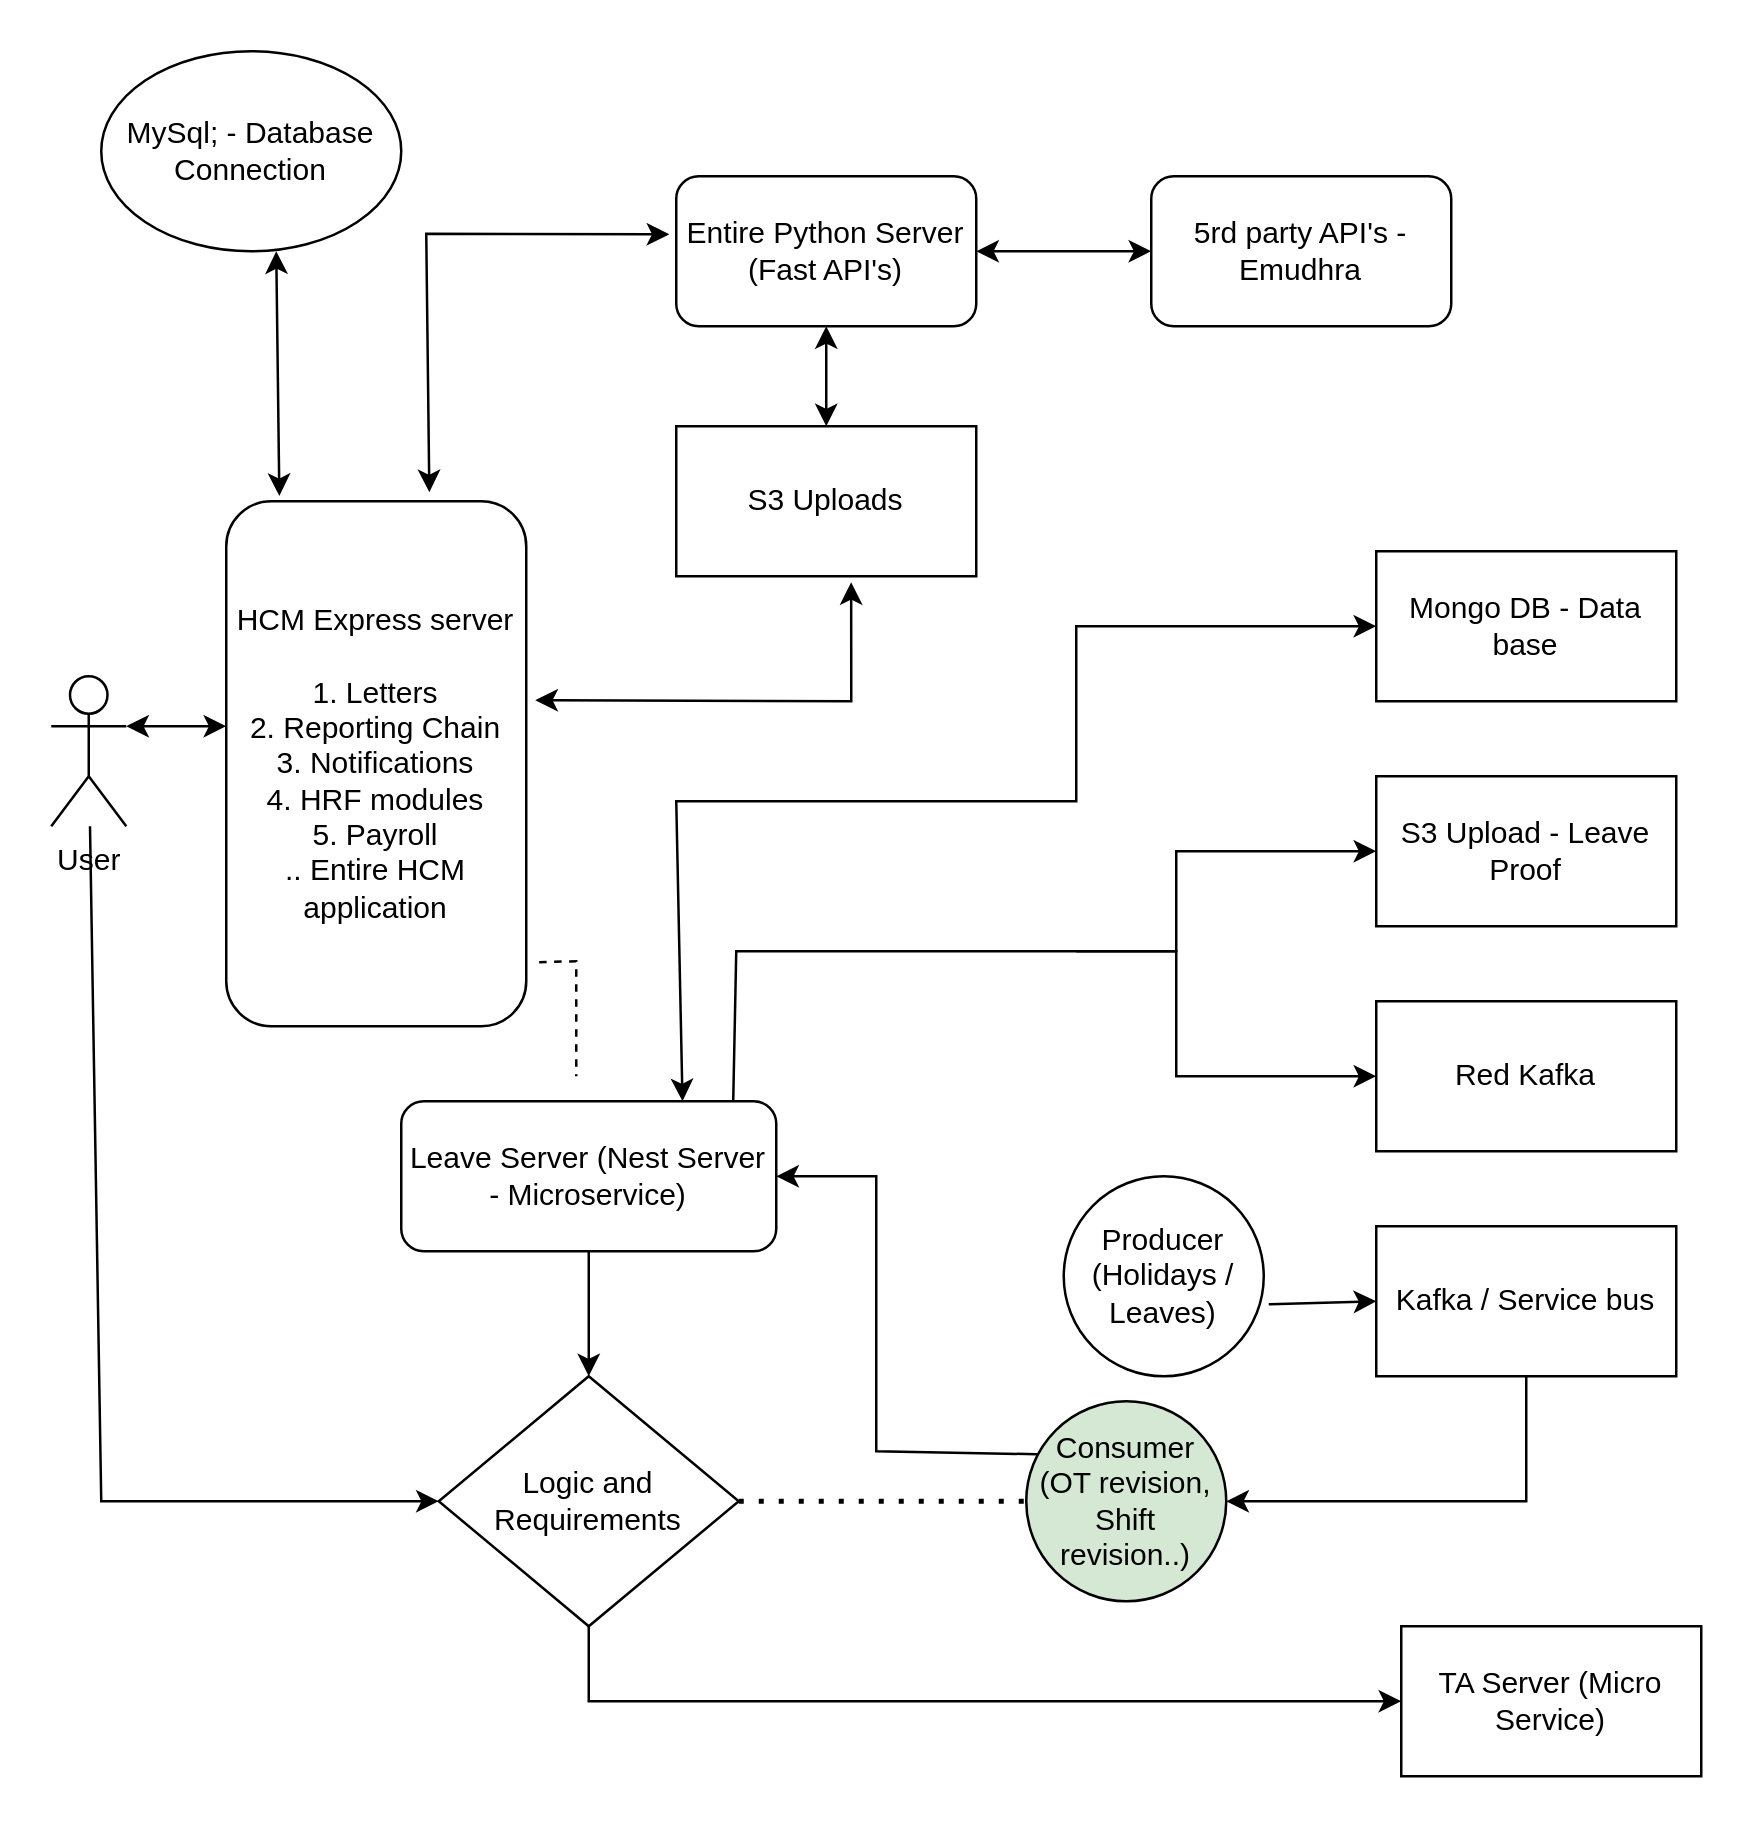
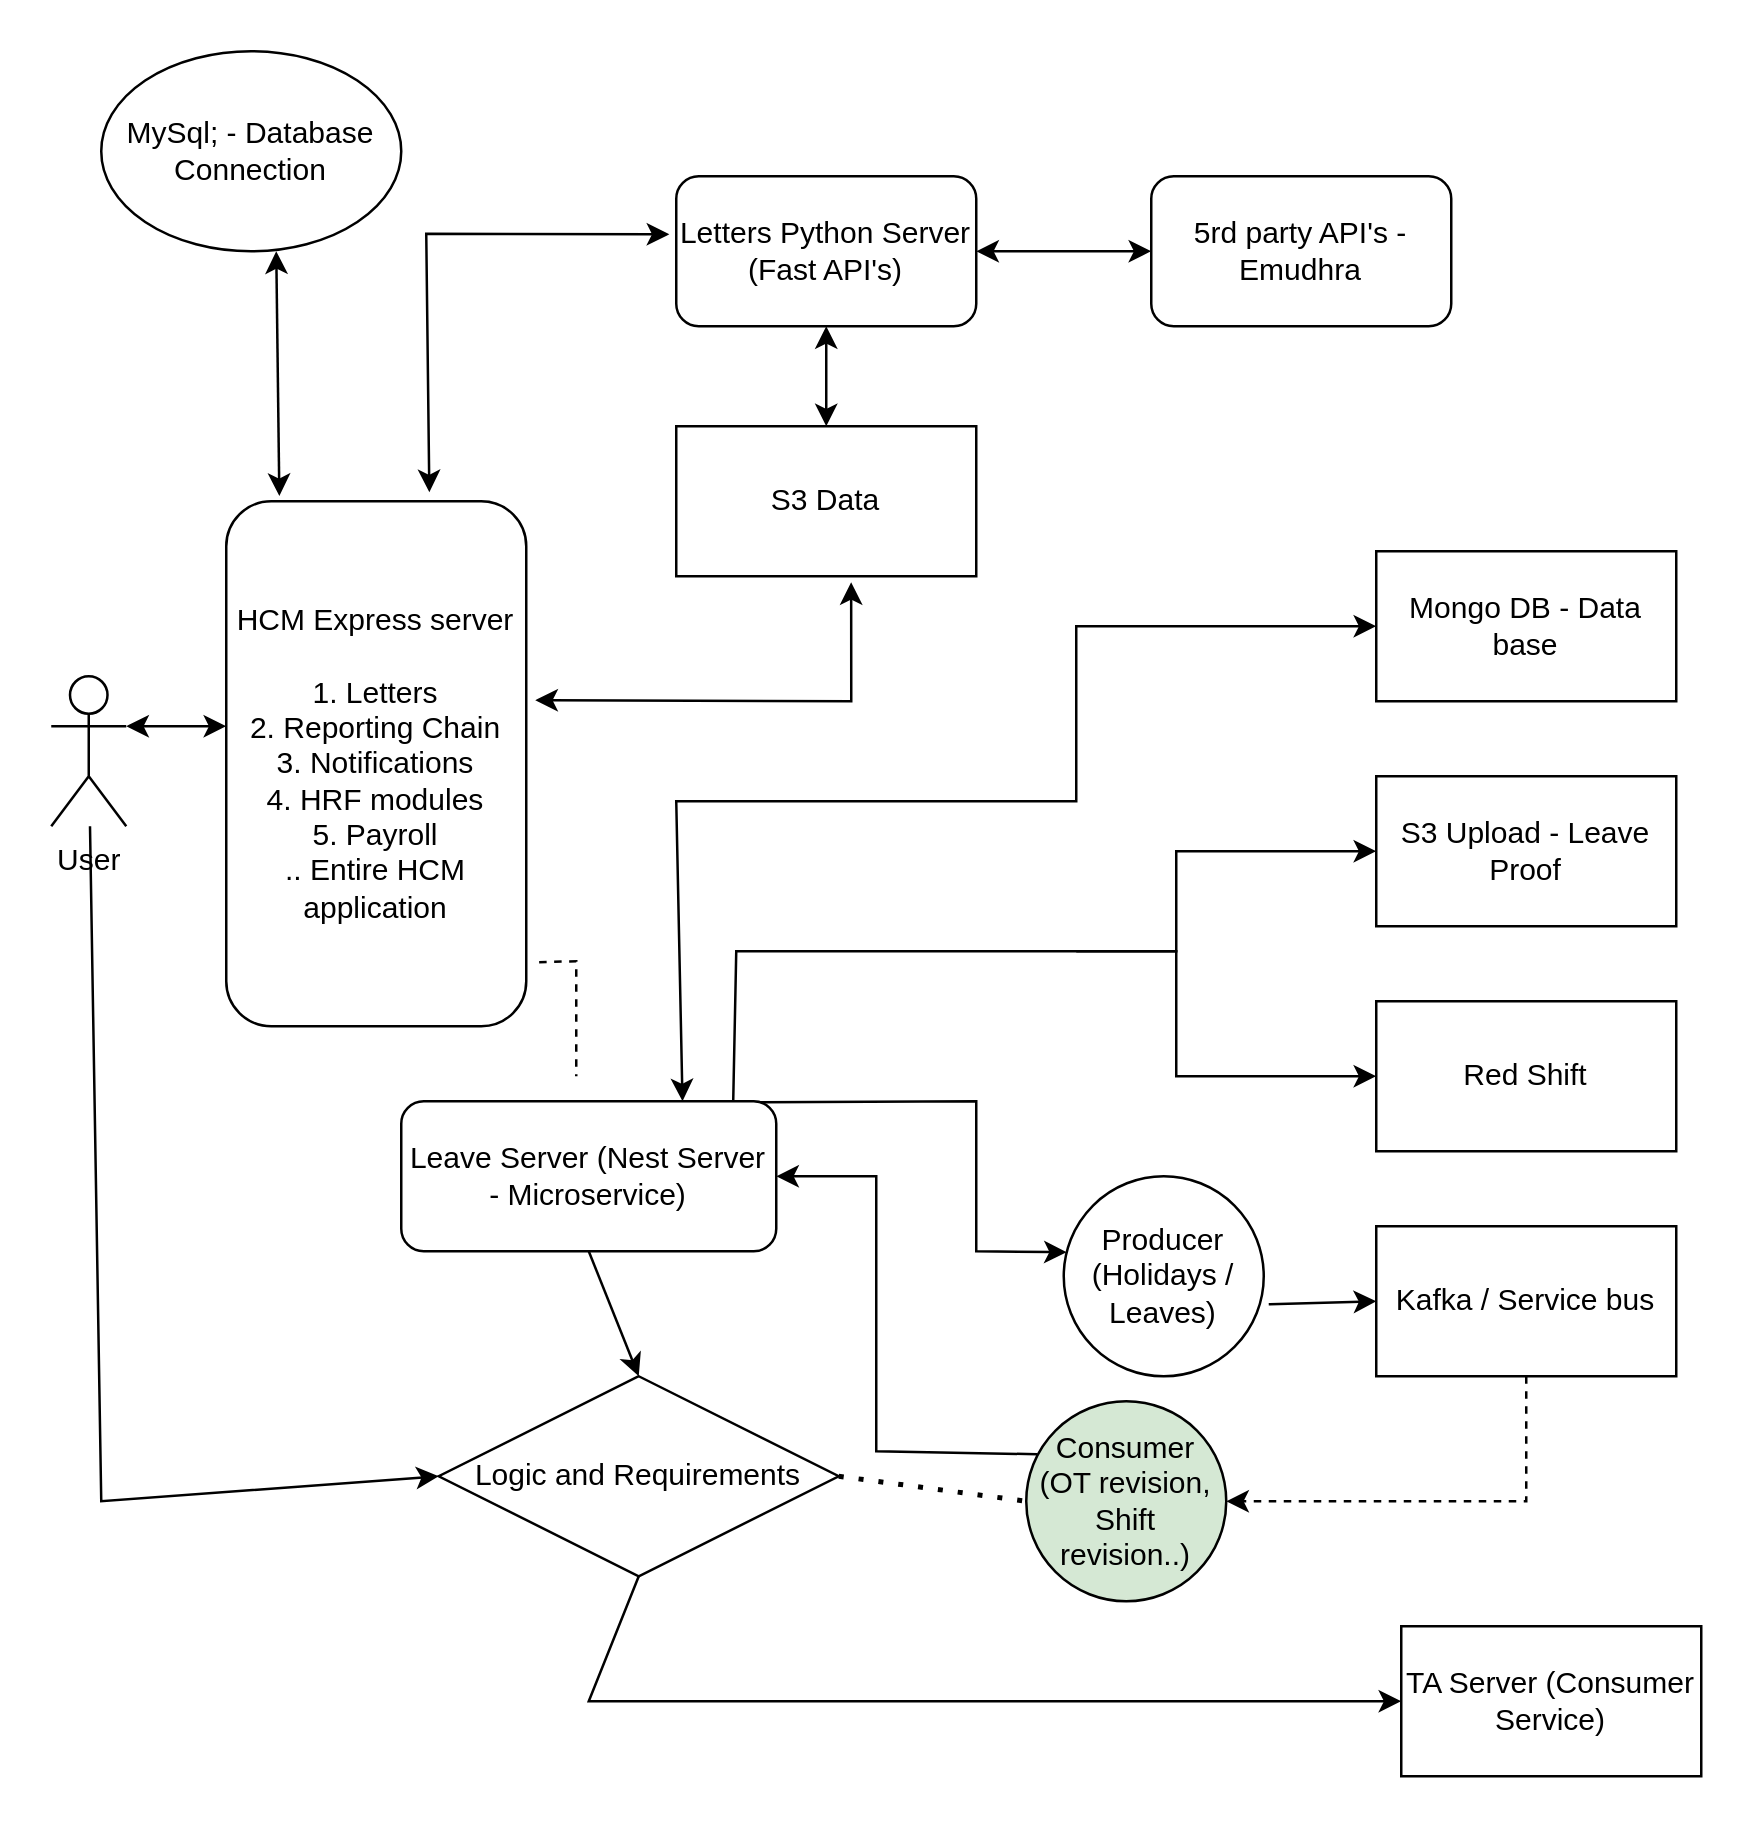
node "Entire Python Server (Fast API's)": label "Entire Python Server (Fast API's)" -> "Letters Python Server (Fast API's)"
node "S3 Uploads": label "S3 Uploads" -> "S3 Data"
node "Red Kafka": label "Red Kafka" -> "Red Shift"
edge "Leave Server (Nest Server - Microservice)" -> "Producer (Holidays / Leaves)": added
node "Logic and Requirements": size 300x250 -> 400x200
edge "Kafka / Service bus" -> "Consumer (OT revision, Shift revision..)": style solid -> dashed
node "TA Server (Micro Service)": label "TA Server (Micro Service)" -> "TA Server (Consumer Service)"
